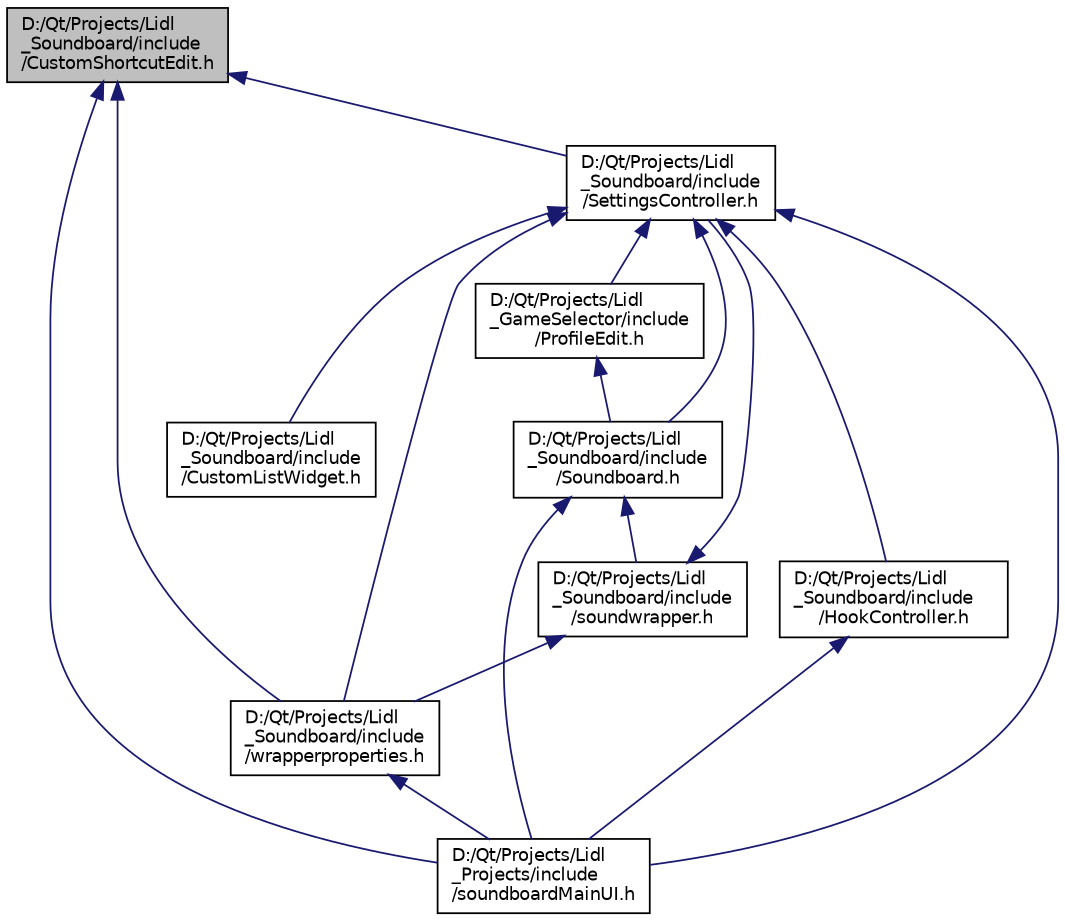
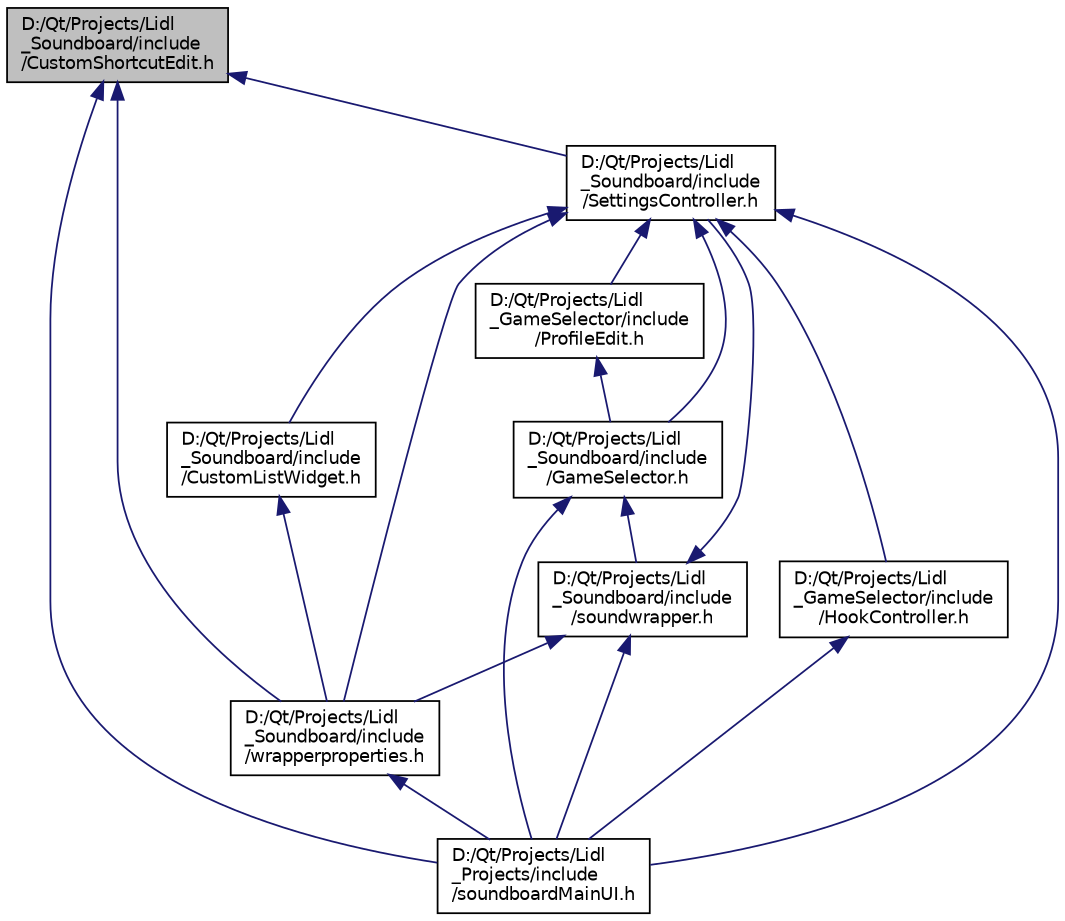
node "D:/Qt/Projects/Lidl _Soundboard/include /Soundboard.h": label "D:/Qt/Projects/Lidl _Soundboard/include /Soundboard.h" -> "D:/Qt/Projects/Lidl _Soundboard/include /GameSelector.h"
node "D:/Qt/Projects/Lidl _Soundboard/include /HookController.h": label "D:/Qt/Projects/Lidl _Soundboard/include /HookController.h" -> "D:/Qt/Projects/Lidl _GameSelector/include /HookController.h"
edge "D:/Qt/Projects/Lidl _Soundboard/include /wrapperproperties.h" -> "D:/Qt/Projects/Lidl _Soundboard/include /CustomListWidget.h": added
edge "D:/Qt/Projects/Lidl _Projects/include /soundboardMainUI.h" -> "D:/Qt/Projects/Lidl _Soundboard/include /soundwrapper.h": added
